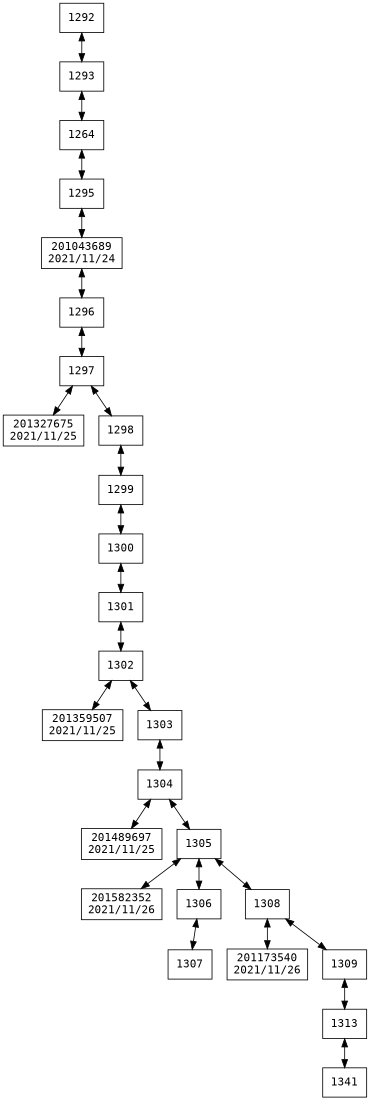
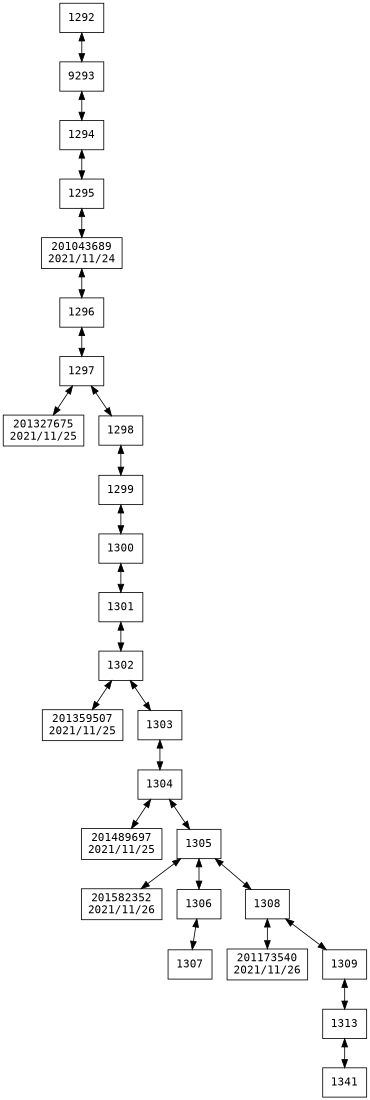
node "1293": label "1293" -> "9293"
node "1264": label "1264" -> "1294"
